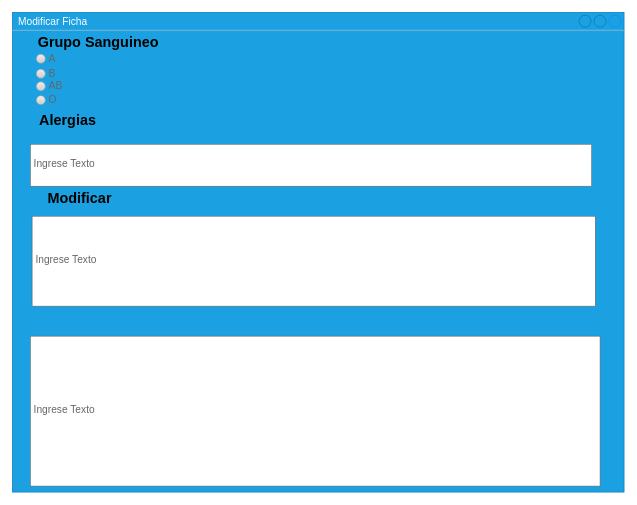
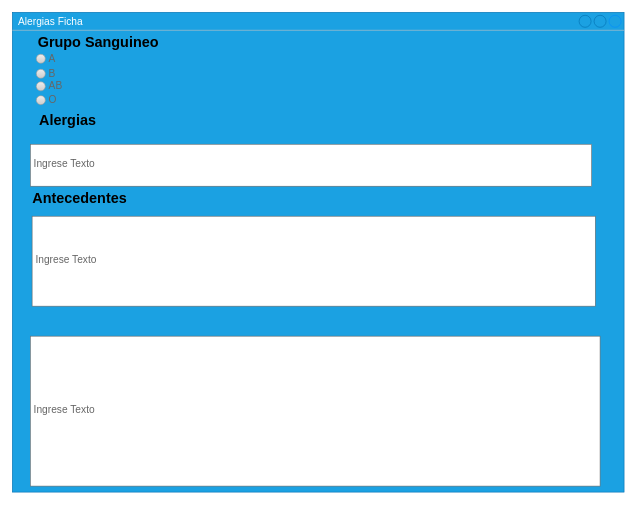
node "Modificar Ficha": label "Modificar Ficha" -> "Alergias Ficha"
node "Modificar": label "Modificar" -> "Antecedentes"
